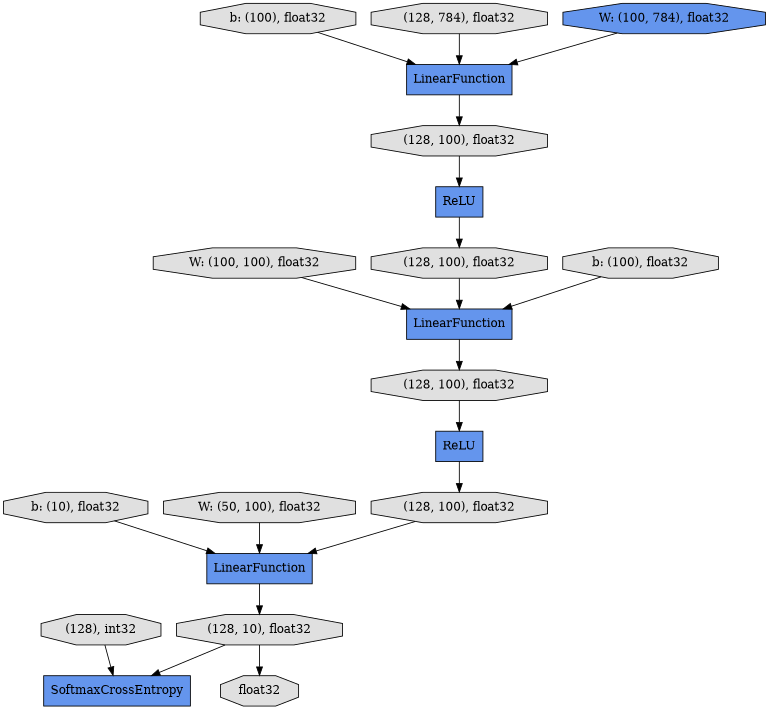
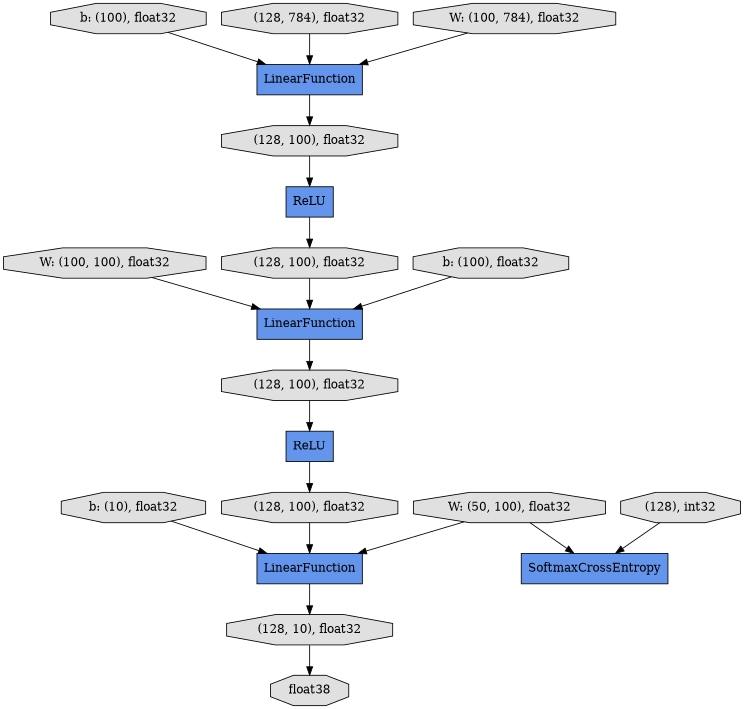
node "W: (100, 784), float32": fillcolor #6495ed -> #e0e0e0
edge "(128, 10), float32" -> "SoftmaxCrossEntropy": now "W: (50, 100), float32" -> "SoftmaxCrossEntropy"
node "float32": label "float32" -> "float38"
